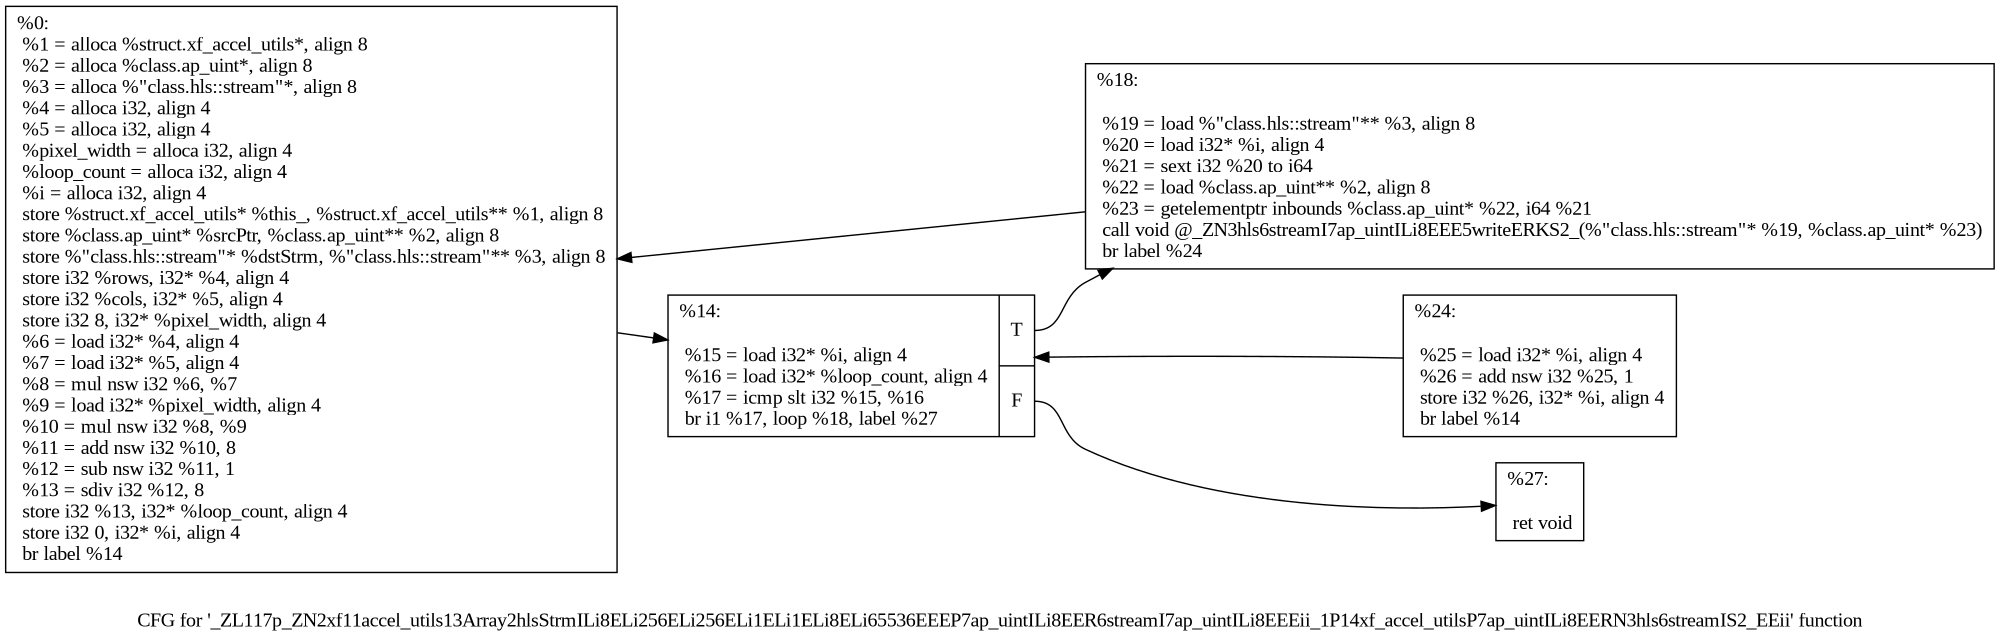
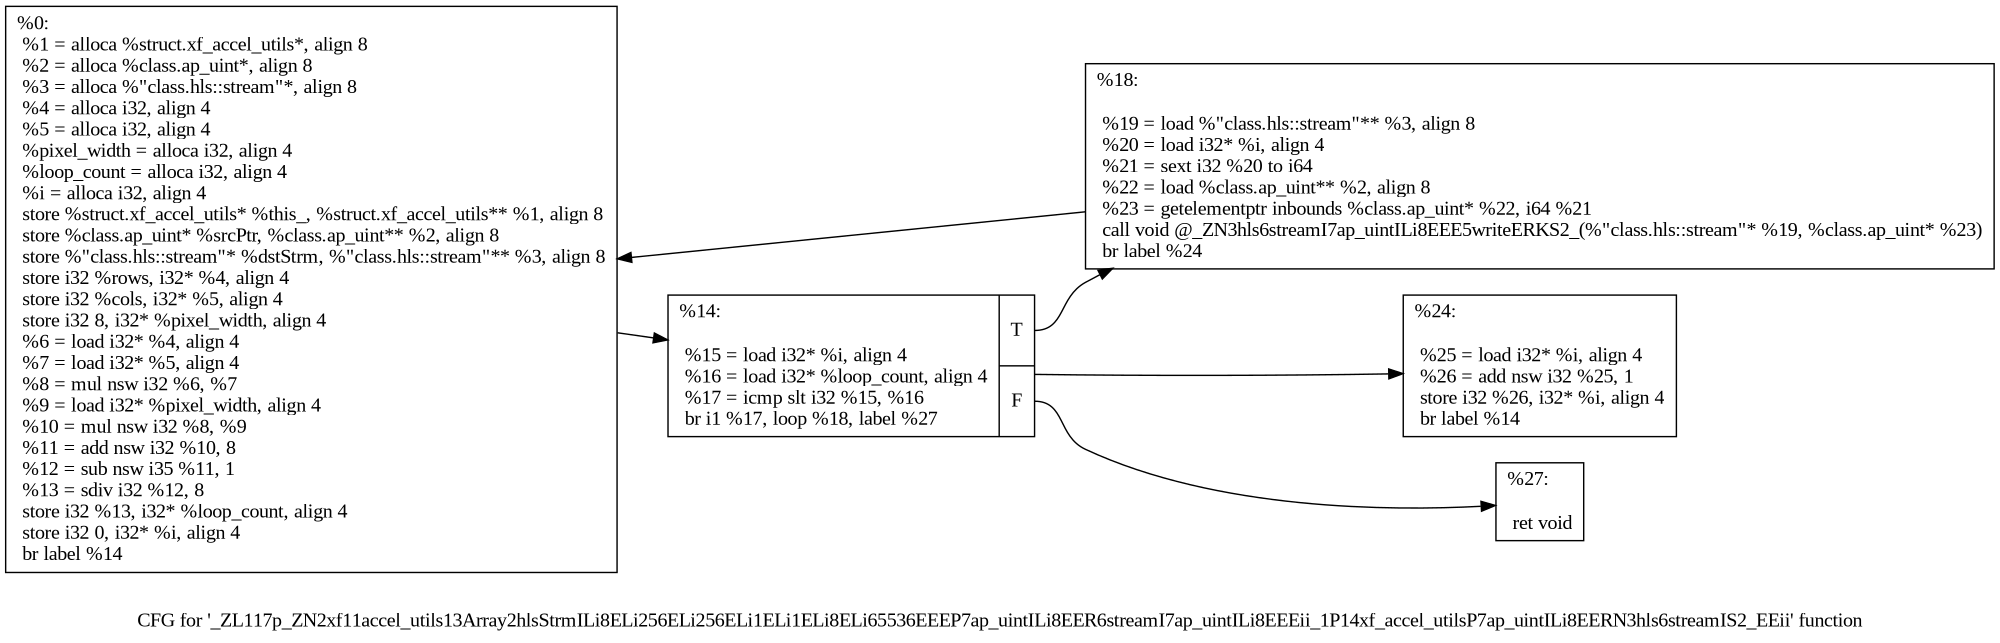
edge "%24:" -> "%14:": reversed
node "%0:": text "%12 = sub nsw i32 %11, 1" -> "%12 = sub nsw i35 %11, 1"
